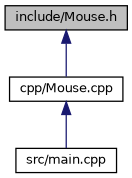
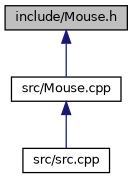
node "cpp/Mouse.cpp": label "cpp/Mouse.cpp" -> "src/Mouse.cpp"
node "src/main.cpp": label "src/main.cpp" -> "src/src.cpp"
